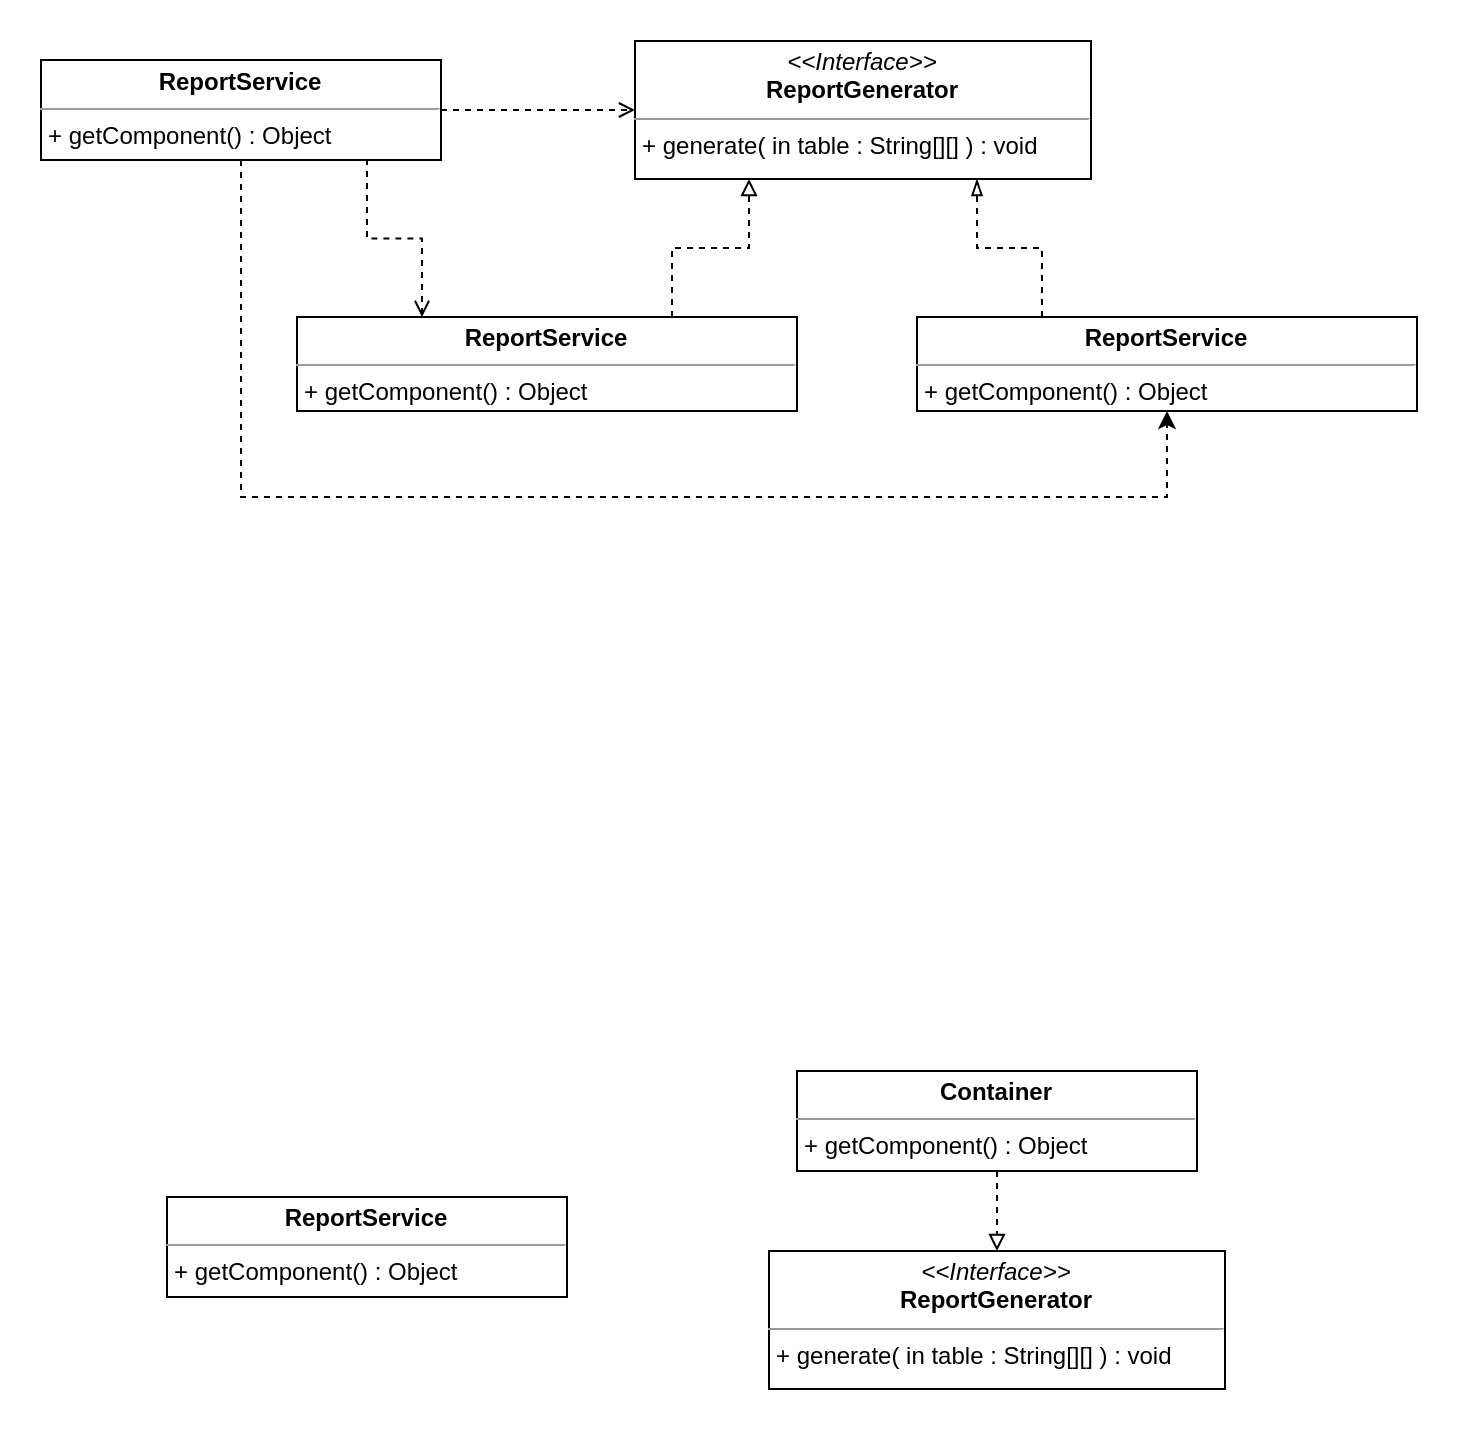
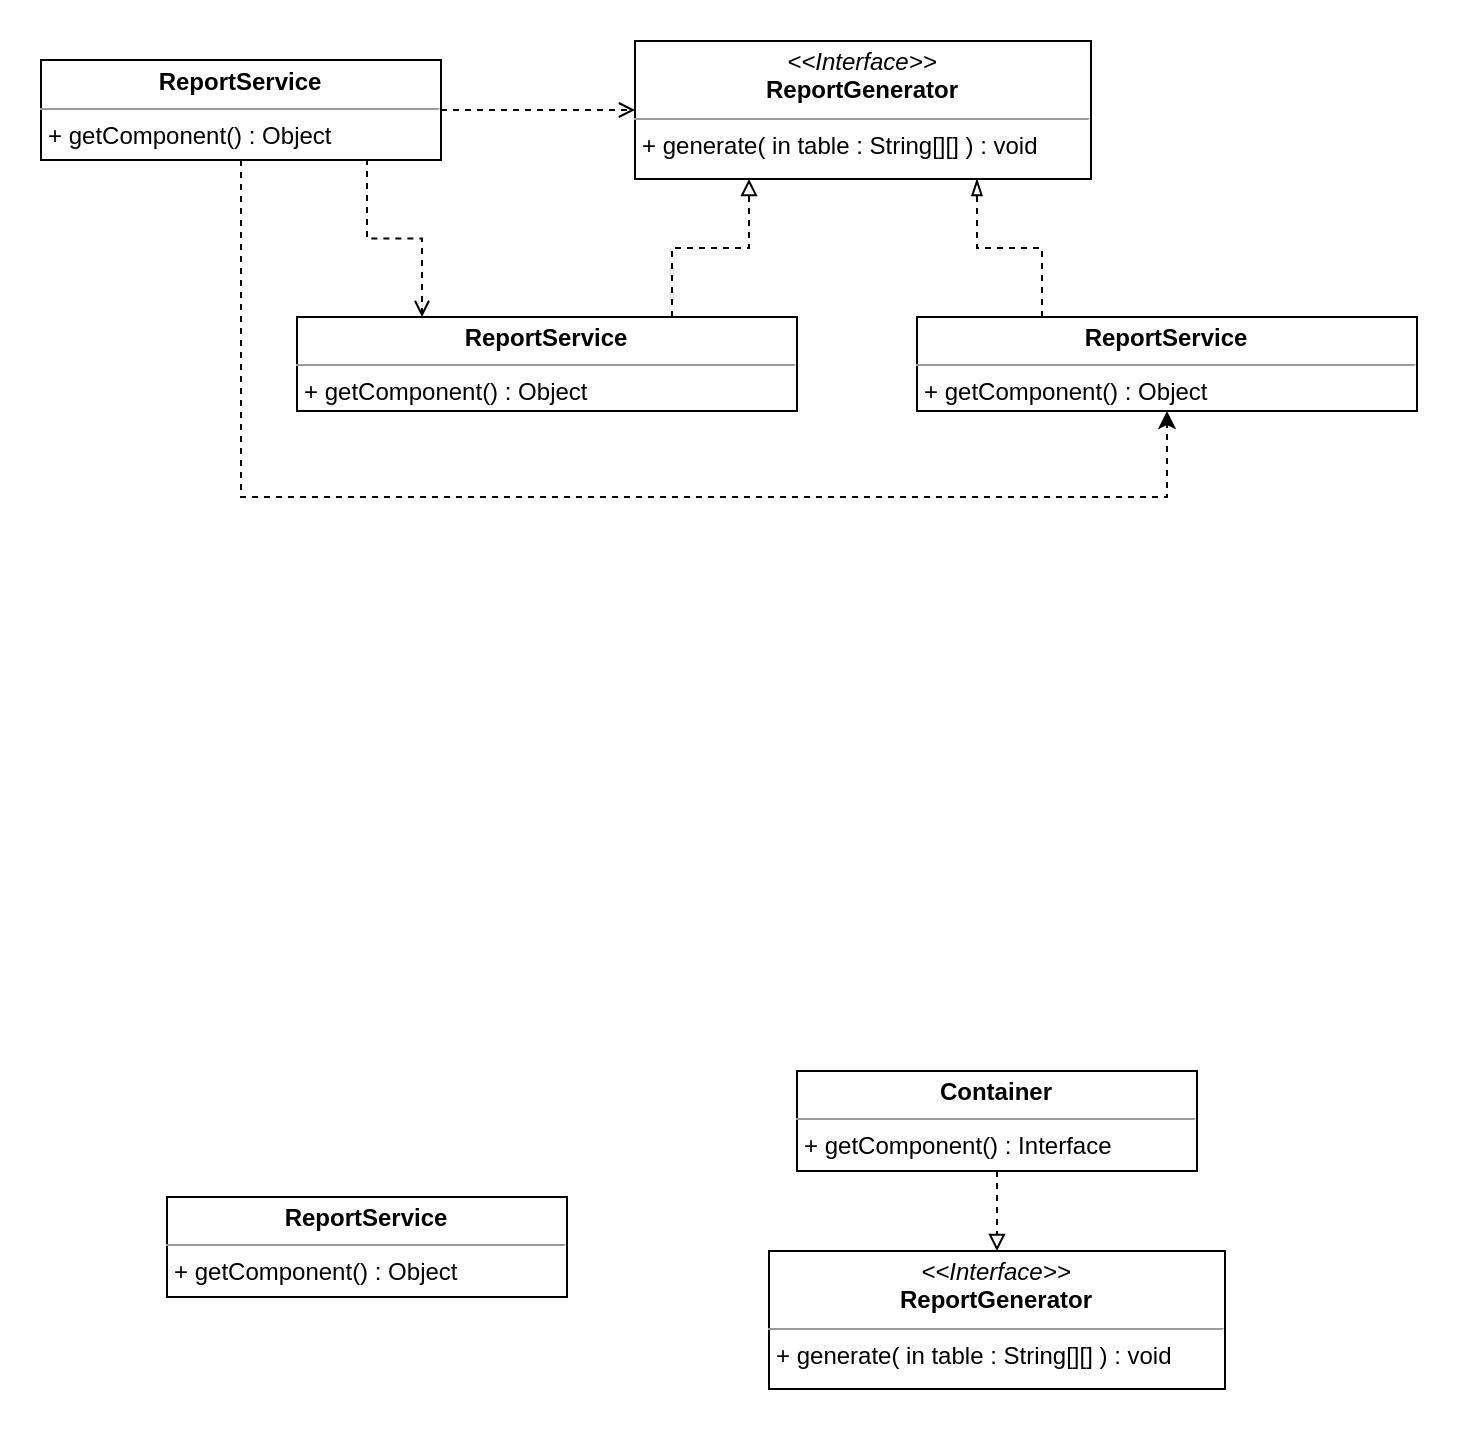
node "Container + getComponent() : Object": label "Container + getComponent() : Object" -> "Container + getComponent() : Interface"
